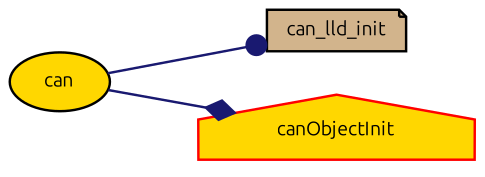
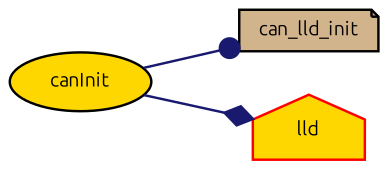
node "can": label "can" -> "canInit"
node "canObjectInit": label "canObjectInit" -> "lld"
